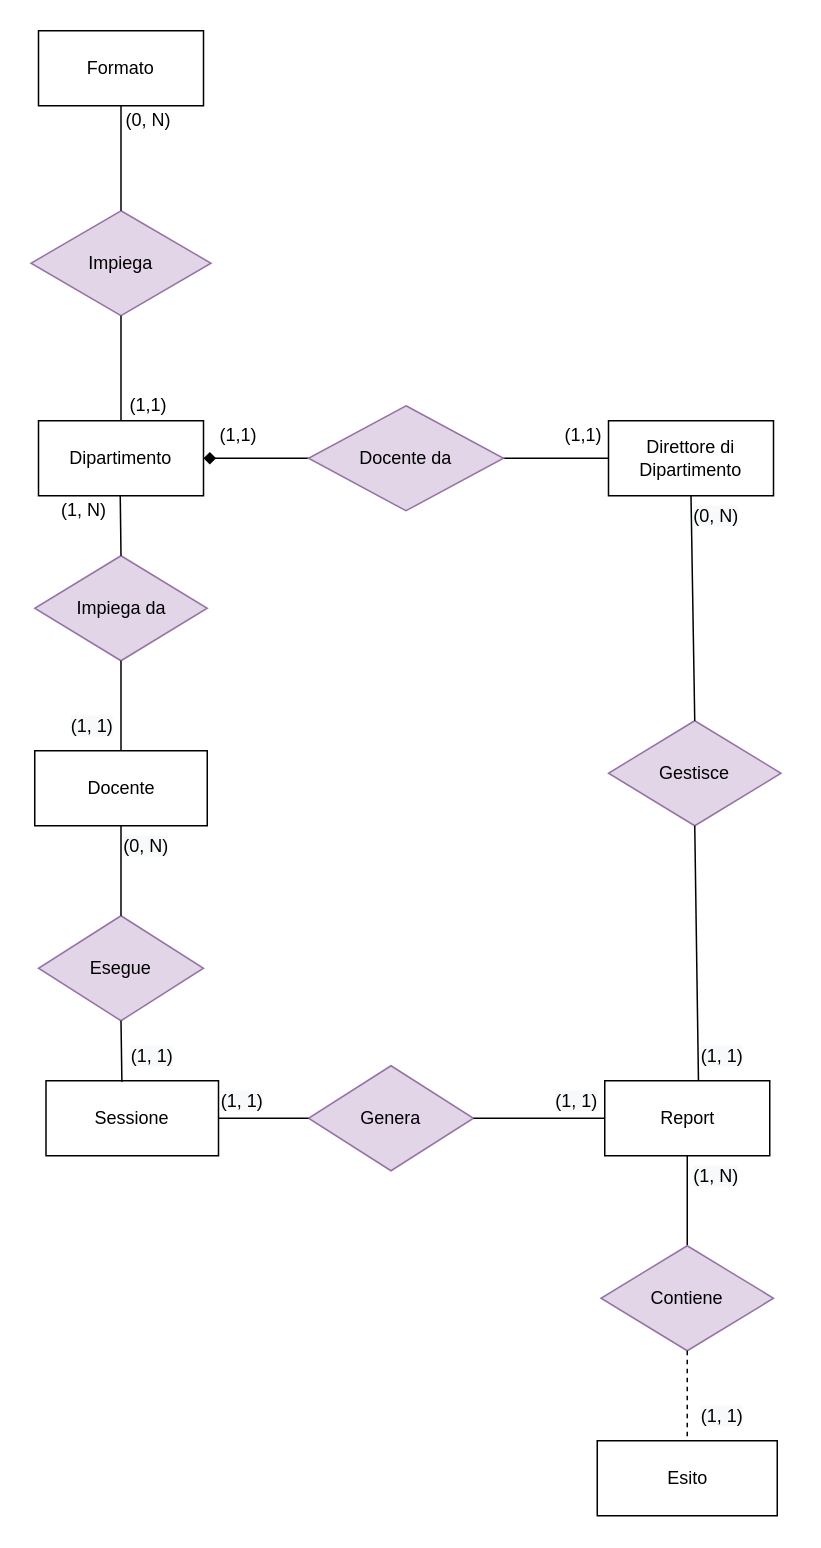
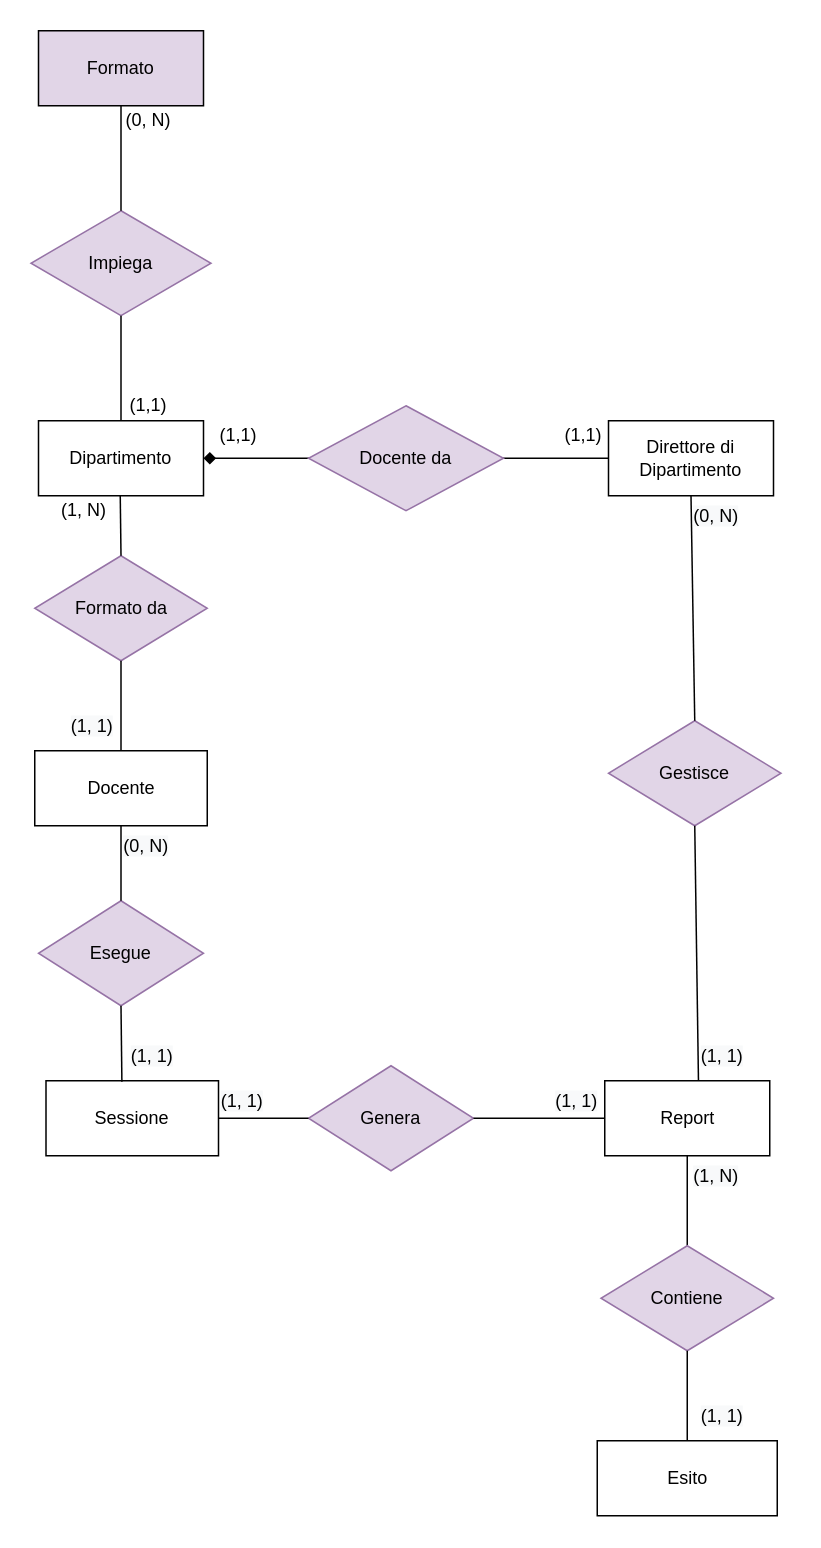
node "Formato": fillcolor #ffffff -> #e1d5e7
node "Impiega da": label "Impiega da" -> "Formato da"
node "Esegue": moved (121, 968) -> (121, 953)
edge "Contiene" -- "Esito": style dashed -> solid
